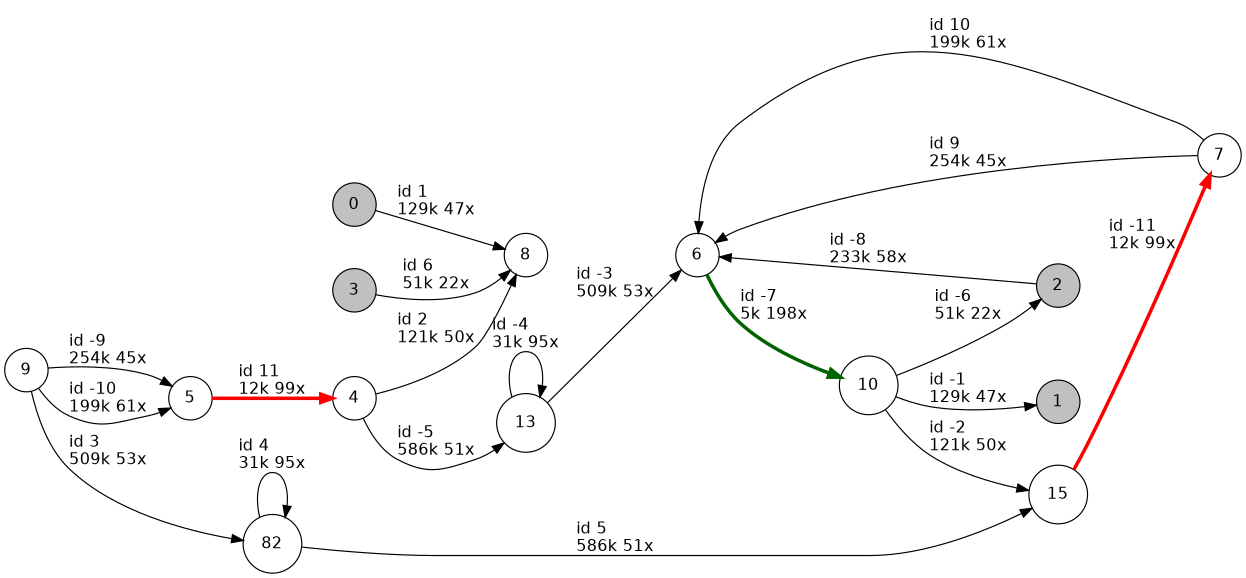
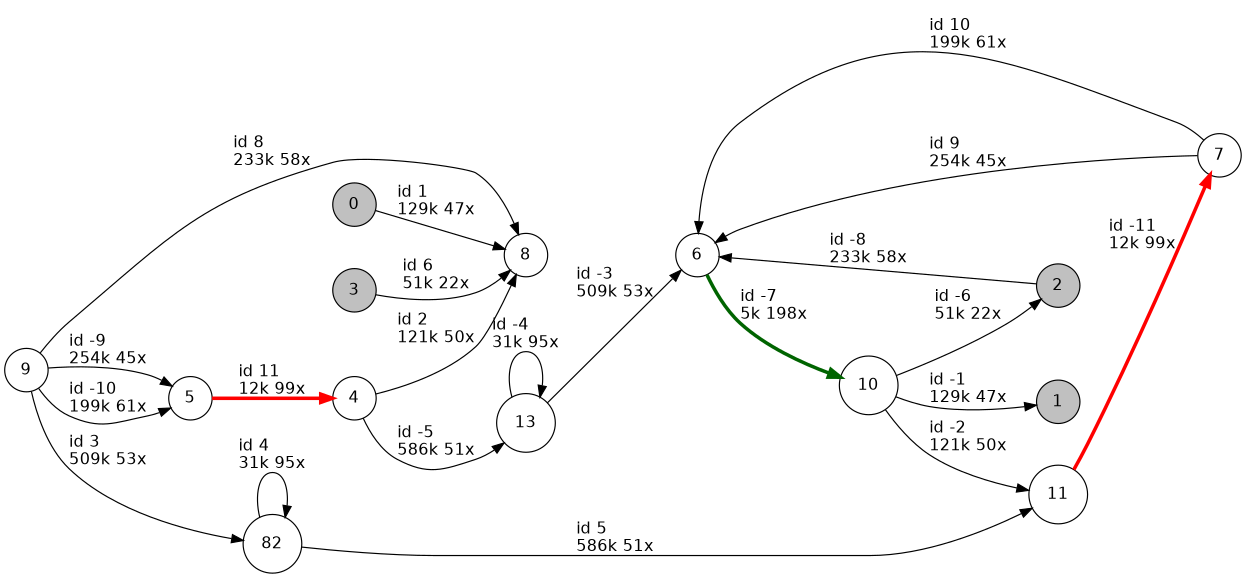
edge "9" -> "8": added, label "id 8 233k 58x"
node "15": label "15" -> "11"
